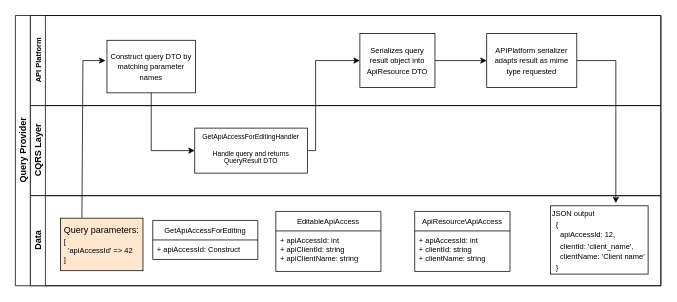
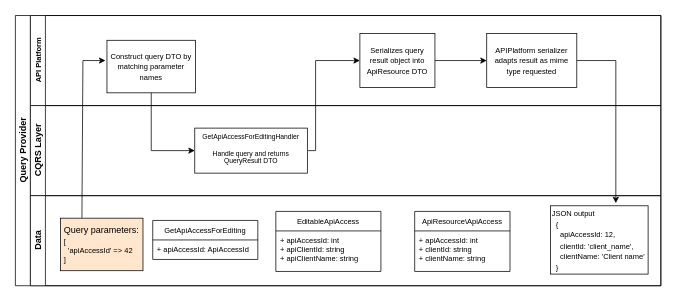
node "+ apiAccessId: Construct": label "+ apiAccessId: Construct" -> "+ apiAccessId: ApiAccessId"
